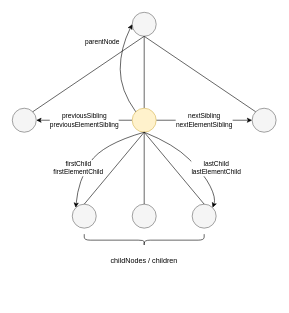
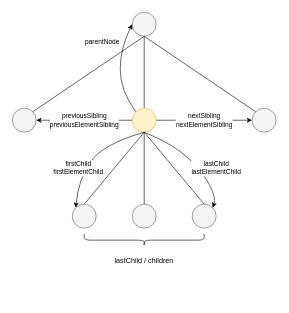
node "childNodes / children": label "childNodes / children" -> "lastChild / children"
